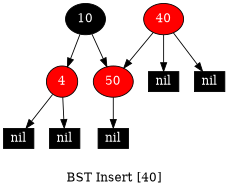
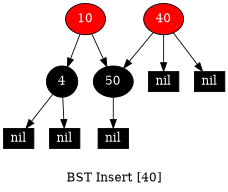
node "10": fillcolor black -> red
node "4": fillcolor red -> black
node "50": fillcolor red -> black
